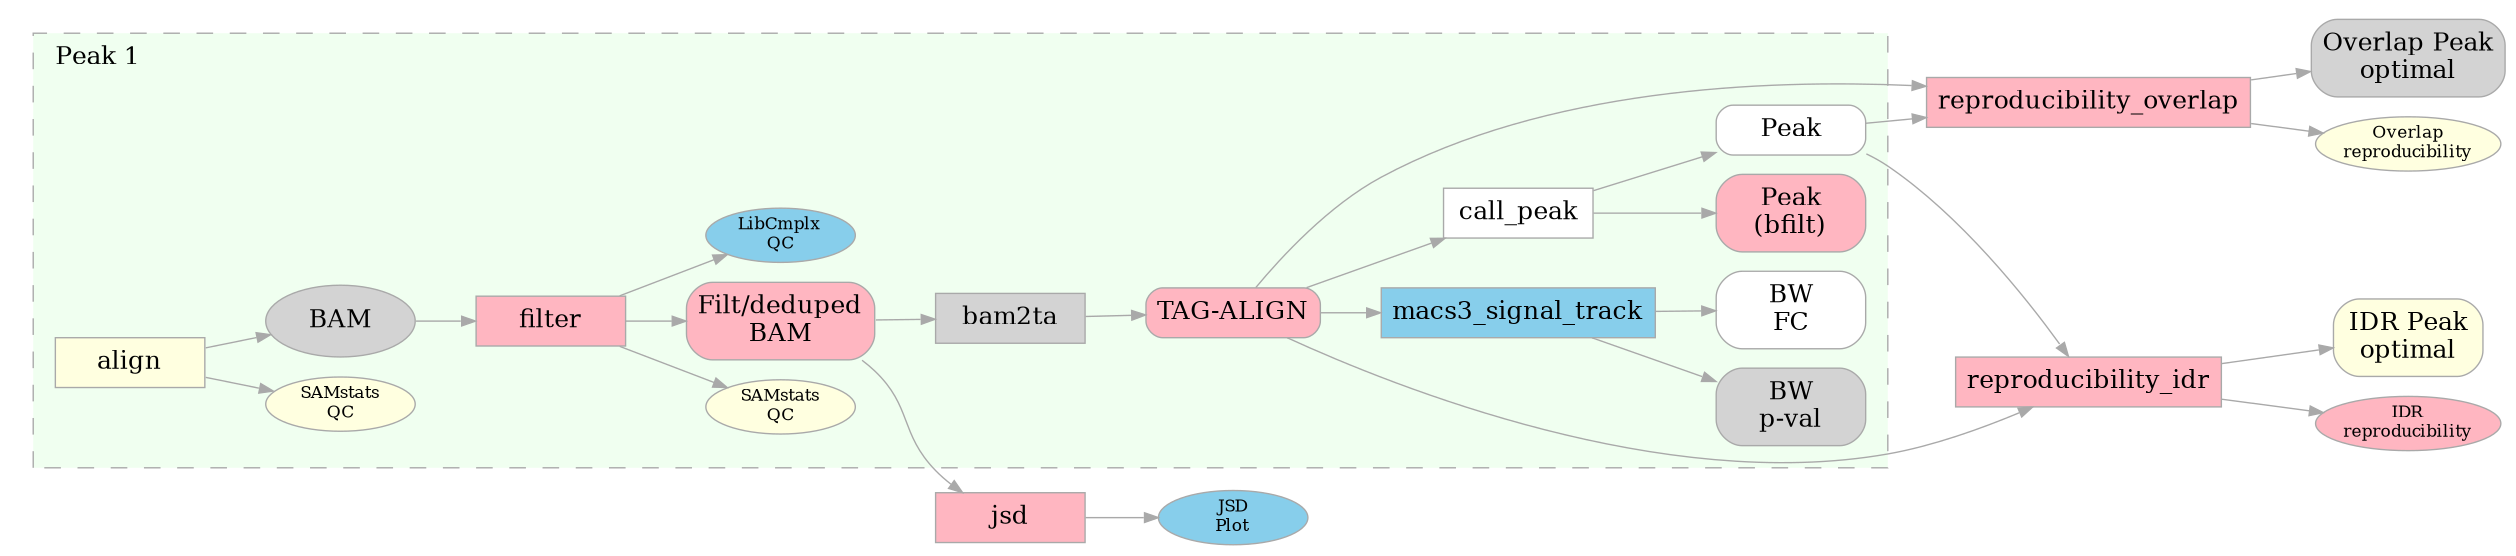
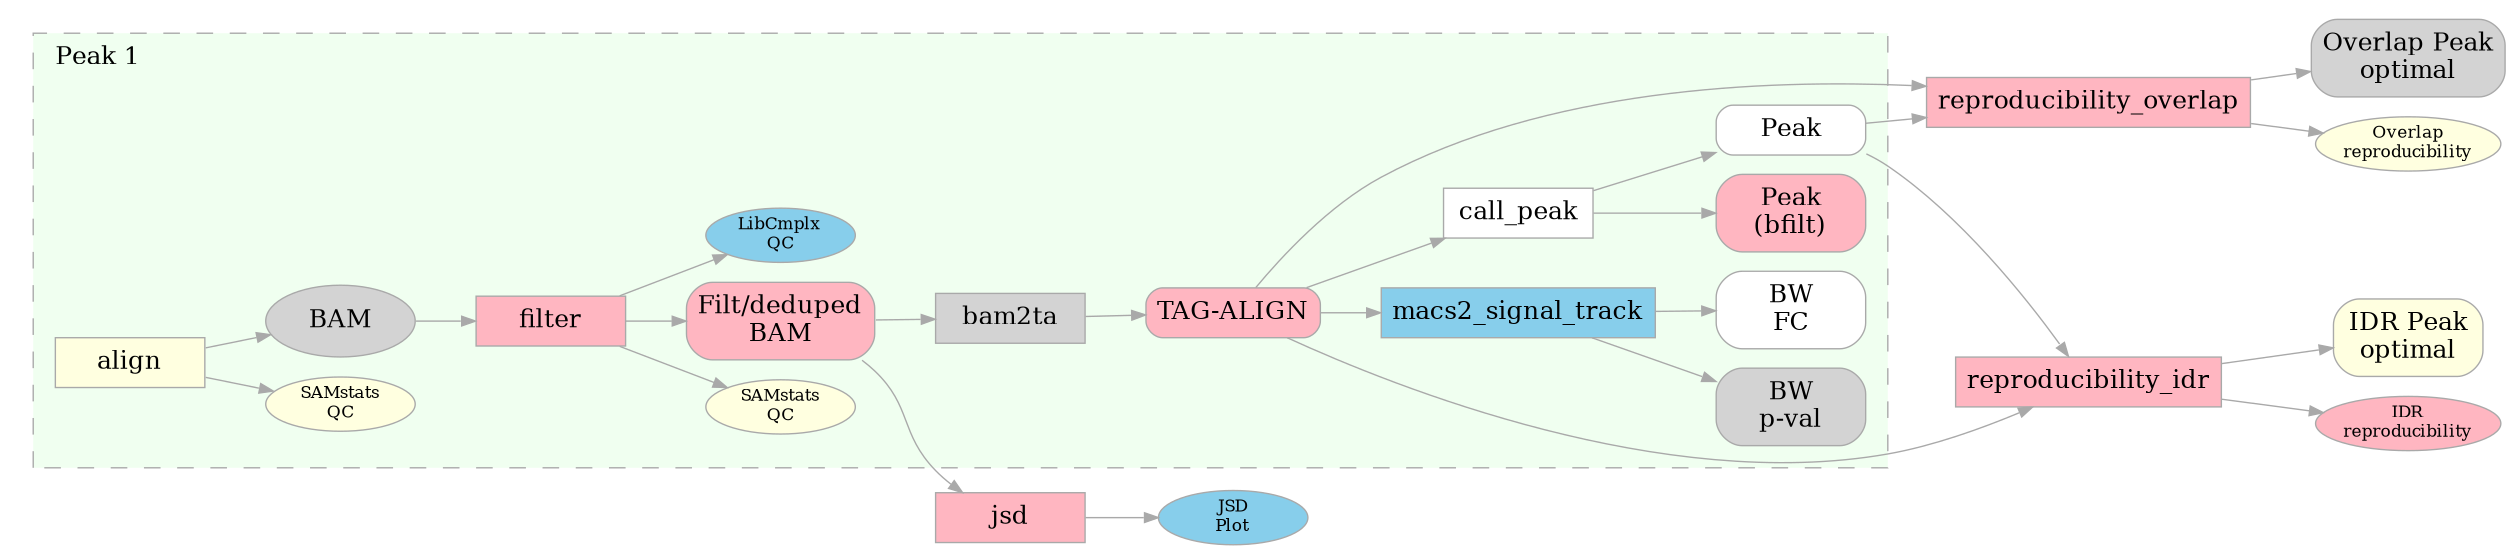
node "macs3_signal_track": label "macs3_signal_track" -> "macs2_signal_track"
